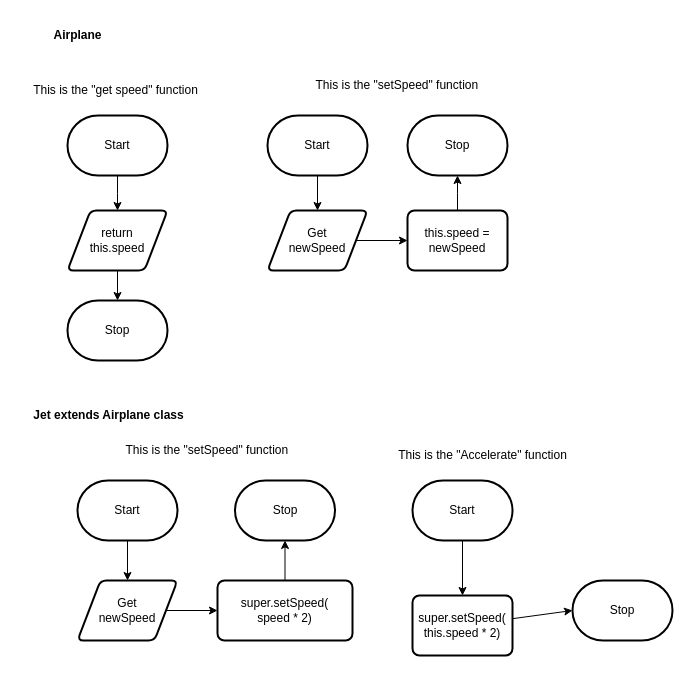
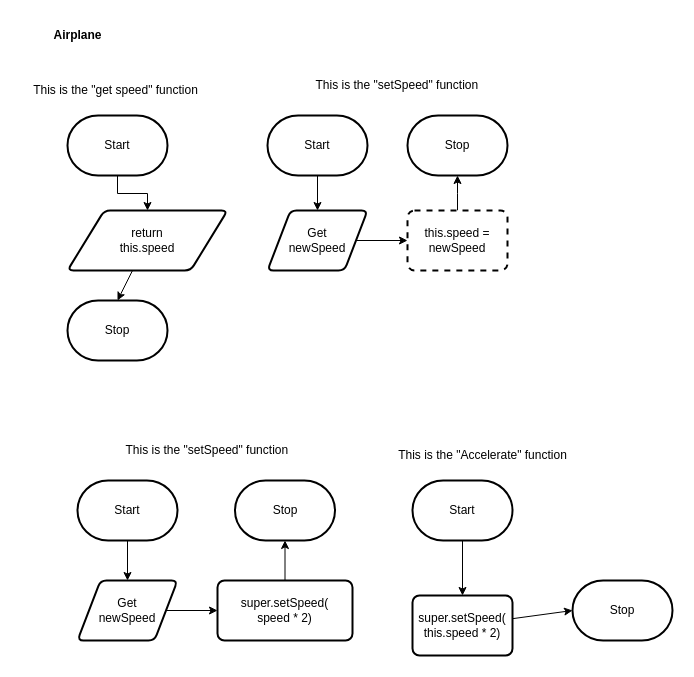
node "returnthis.speed": size 100x60 -> 160x60
node "this.speed = newSpeed": style solid -> dashed
node "Jet extends Airplane class": removed
